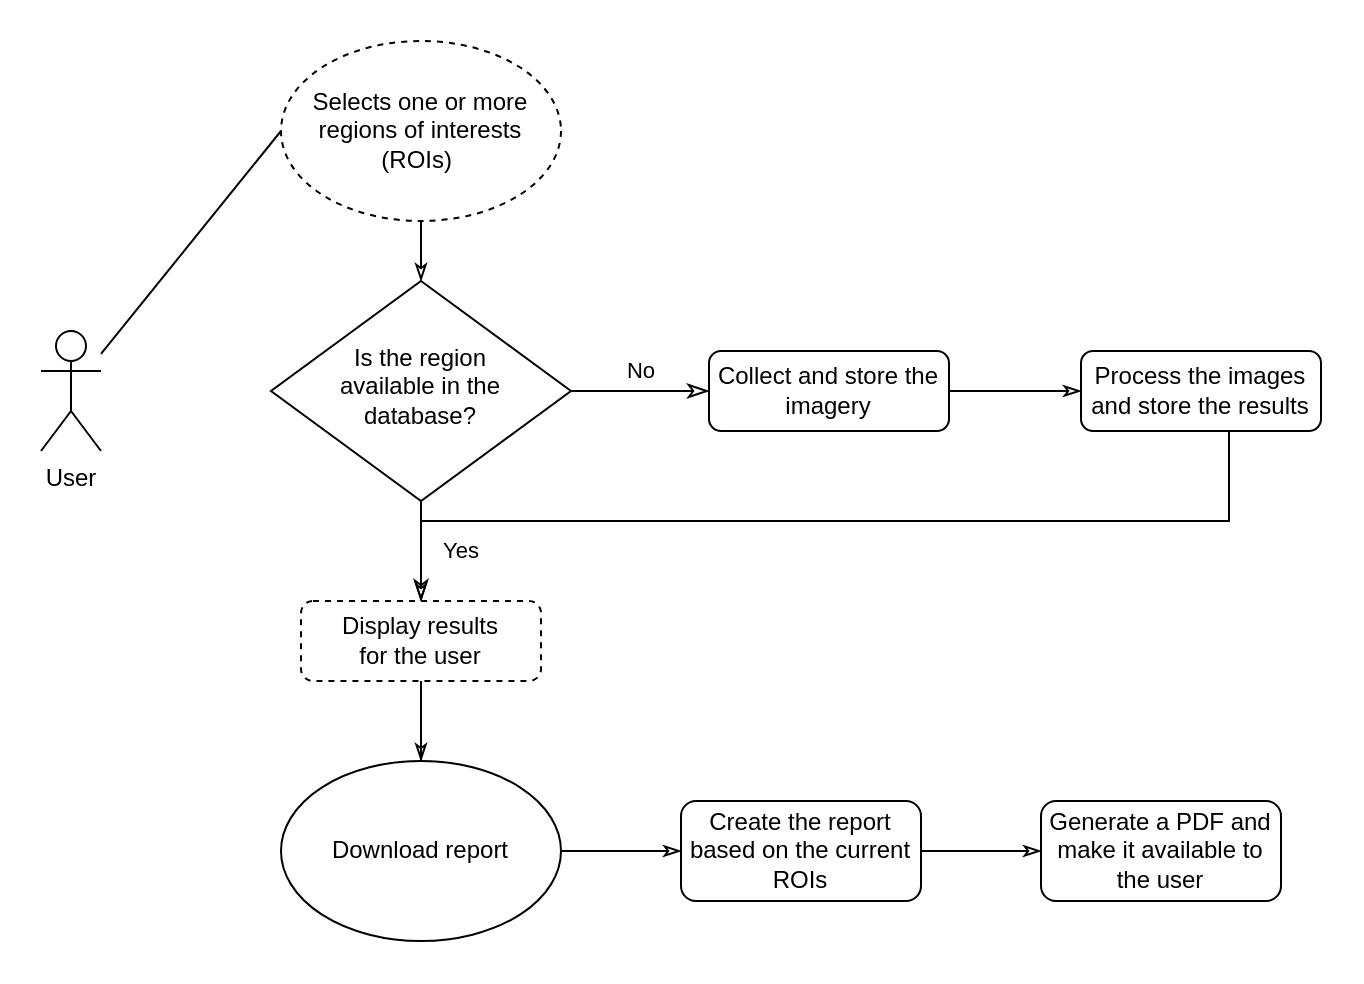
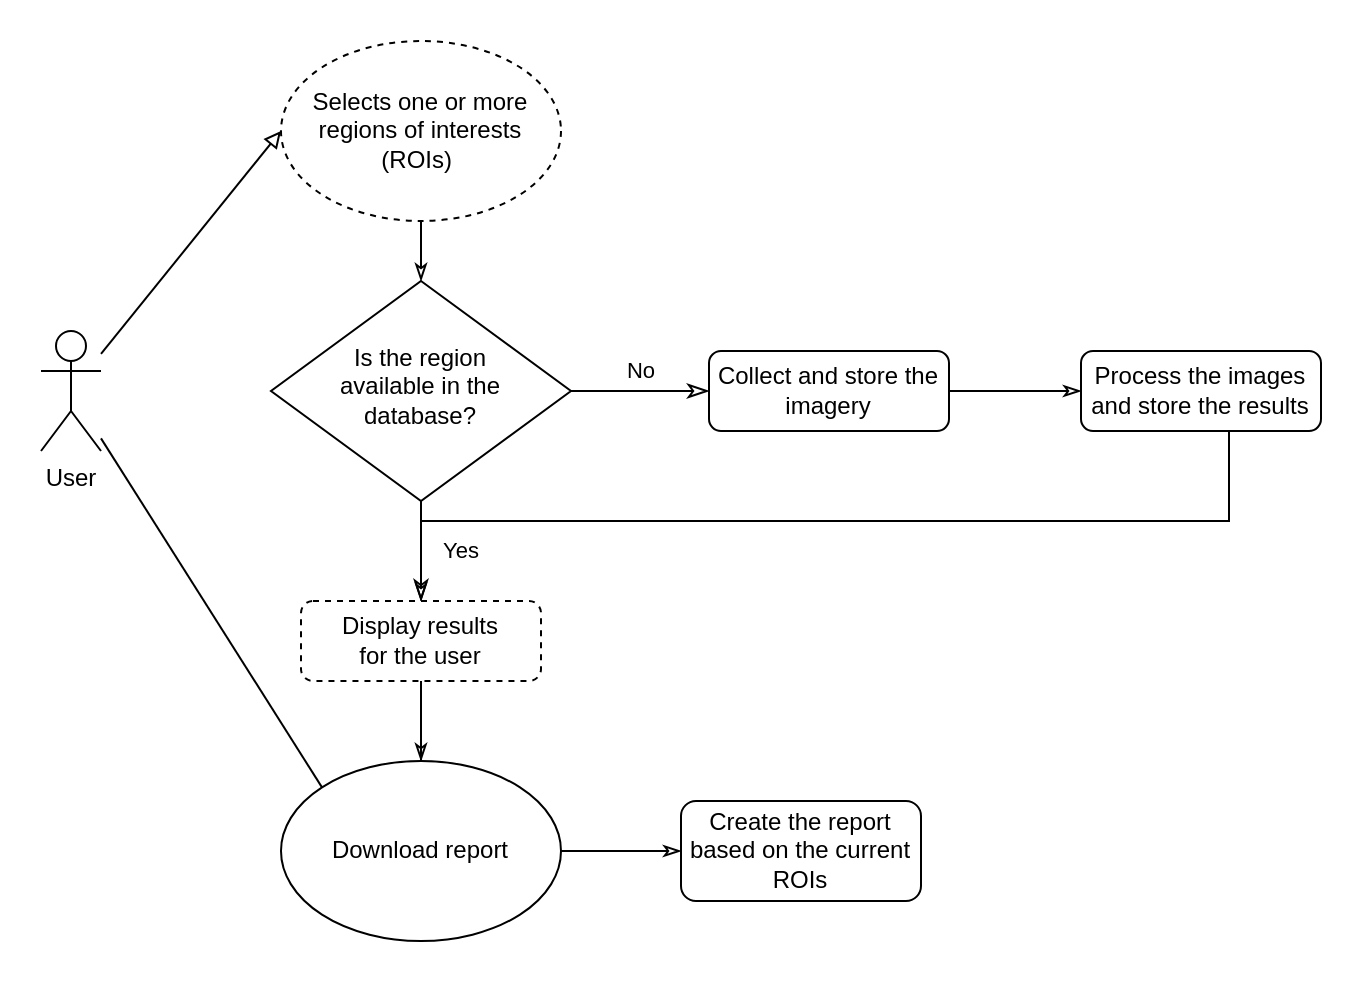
edge "Selects one or more regions of interests (ROIs)" -- "User": arrowhead none -> block
edge "User" -- "Download report": added
edge "Create the report based on the current ROIs" -> "Generate a PDF and make it available to the user": removed
node "Generate a PDF and make it available to the user": removed
